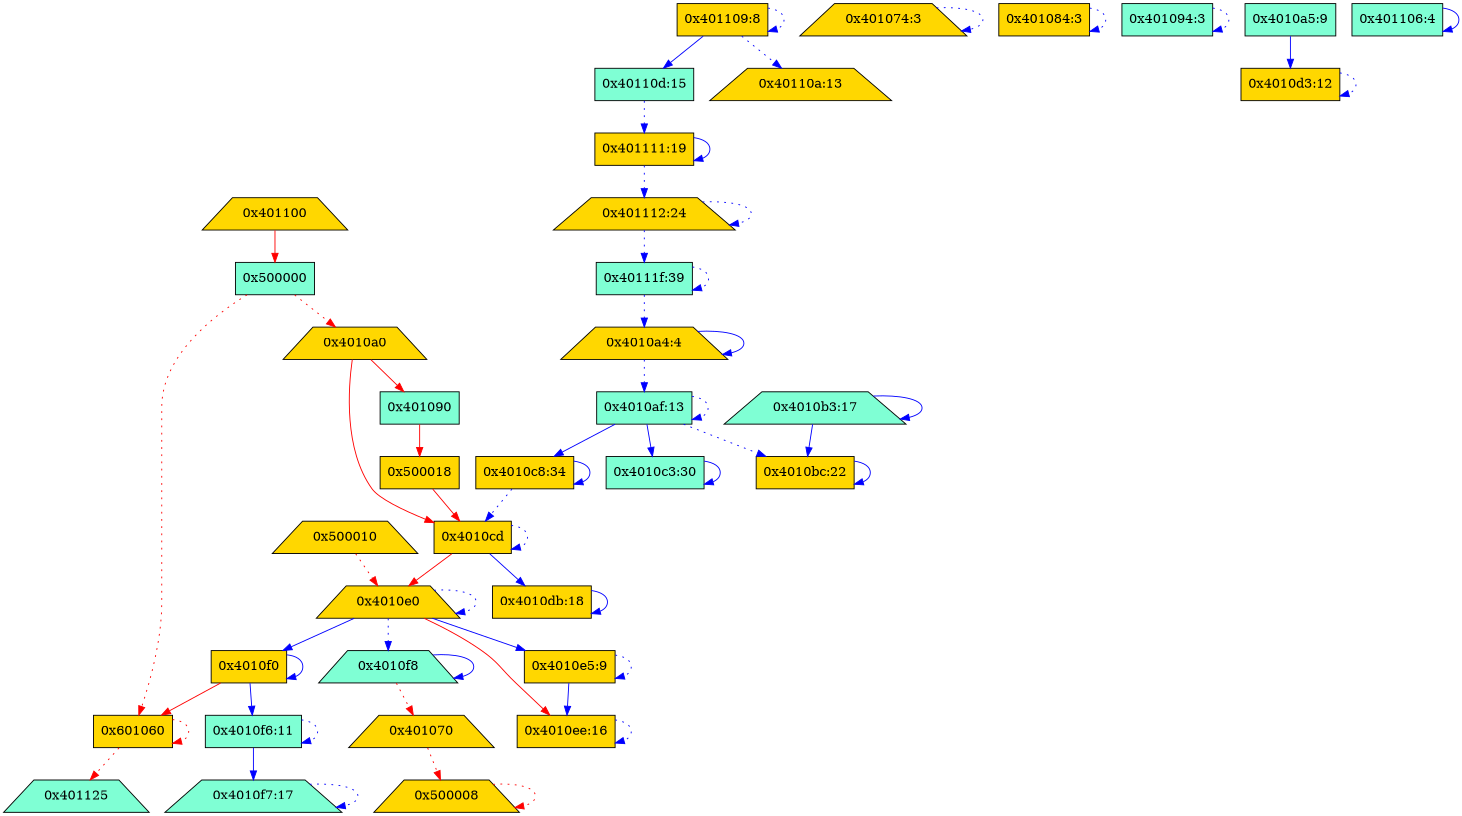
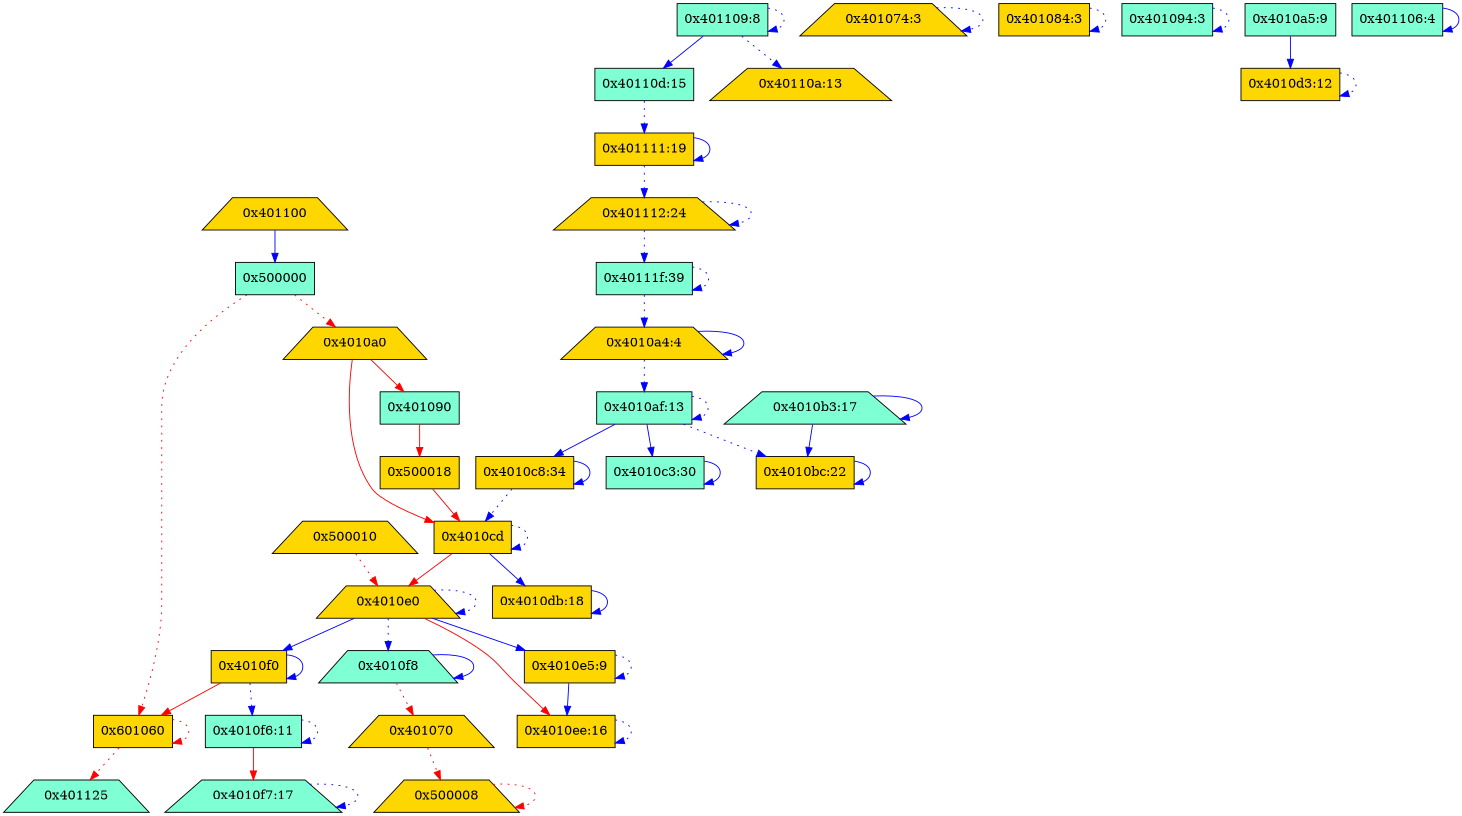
node "0x401109:8": fillcolor gold -> aquamarine
edge "0x401100" -> "0x500000": color red -> blue
edge "0x4010f0" -> "0x4010f6:11": style solid -> dotted
edge "0x4010f6:11" -> "0x4010f7:17": color blue -> red
